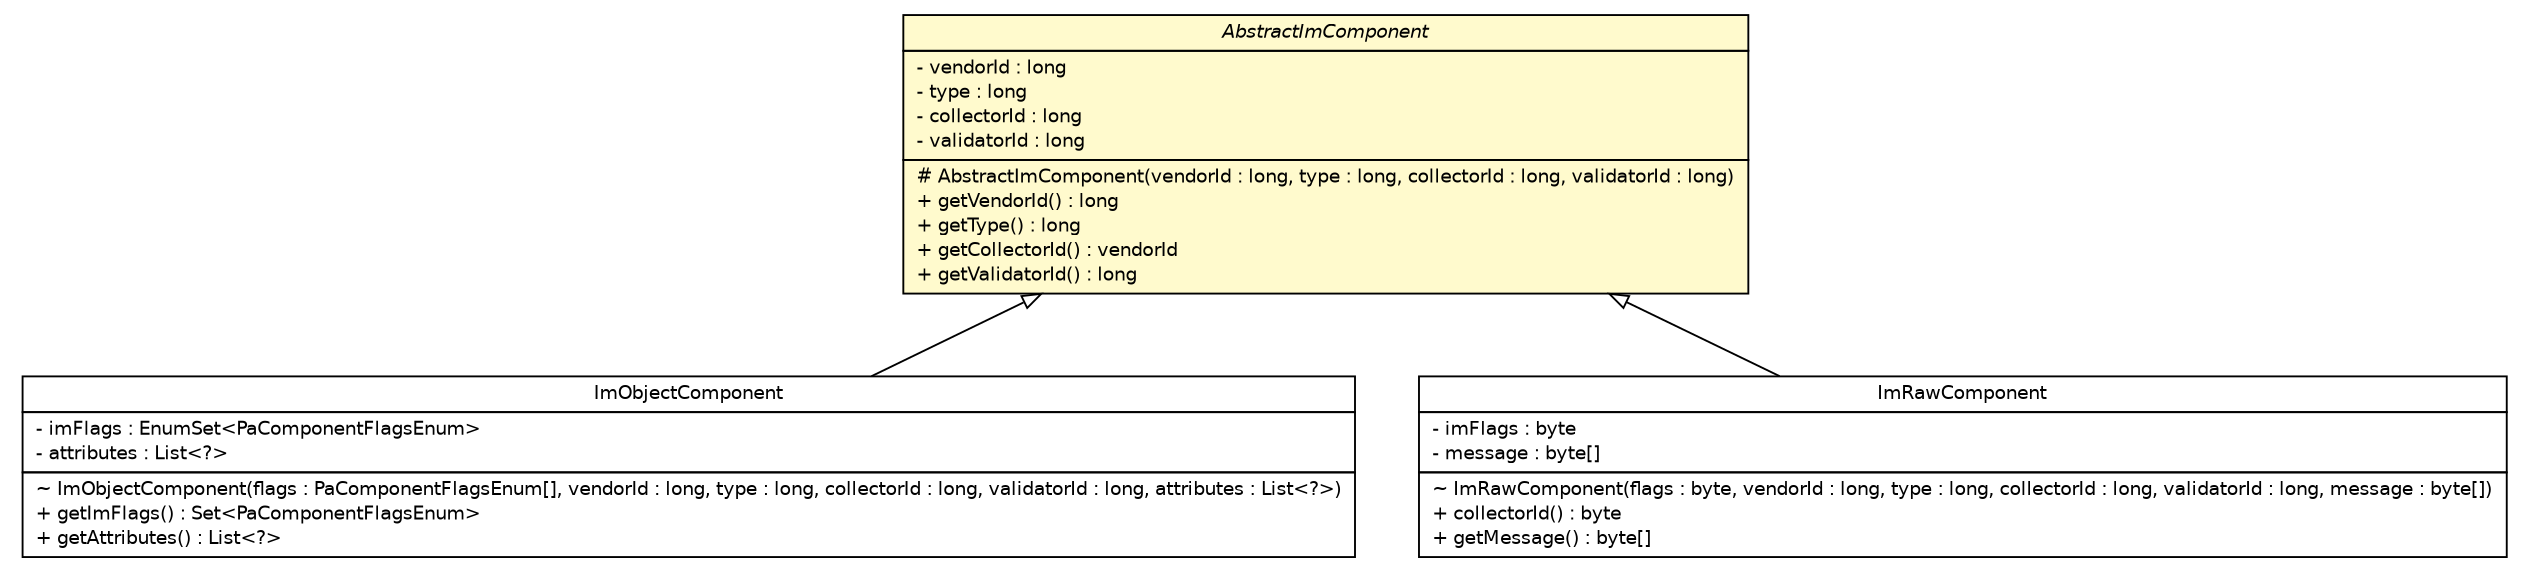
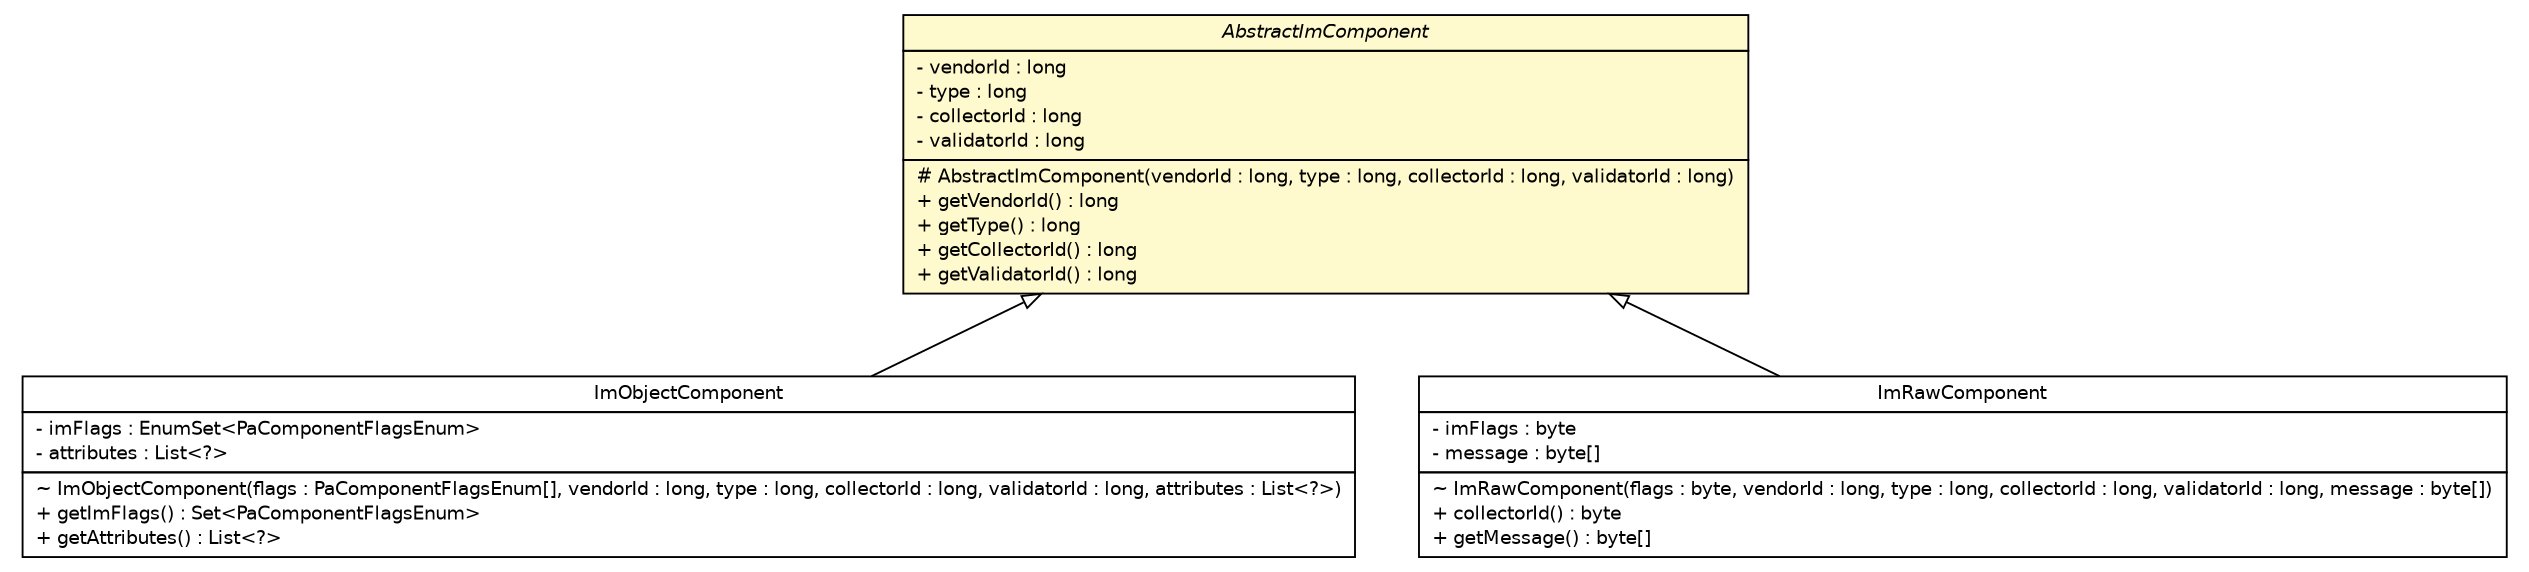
node "AbstractImComponent": text "+ getCollectorId() : vendorId" -> "+ getCollectorId() : long"
